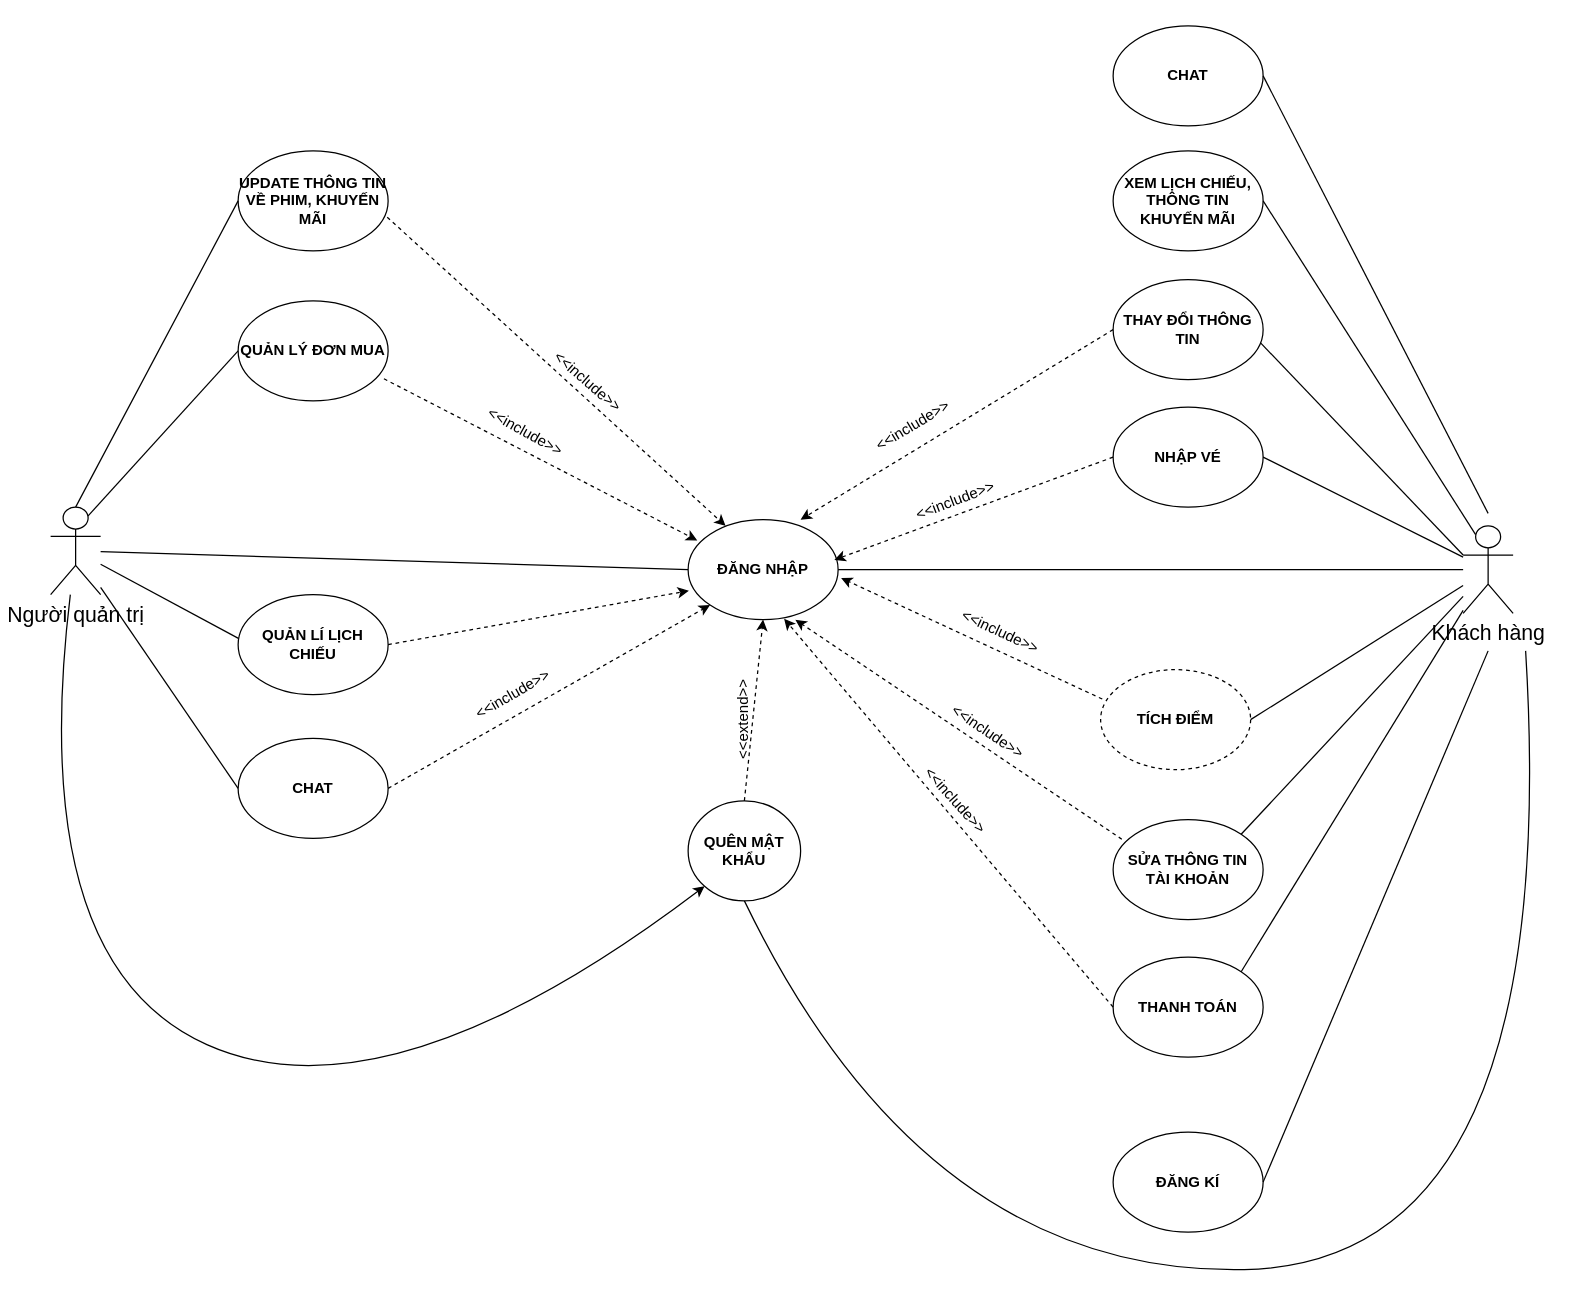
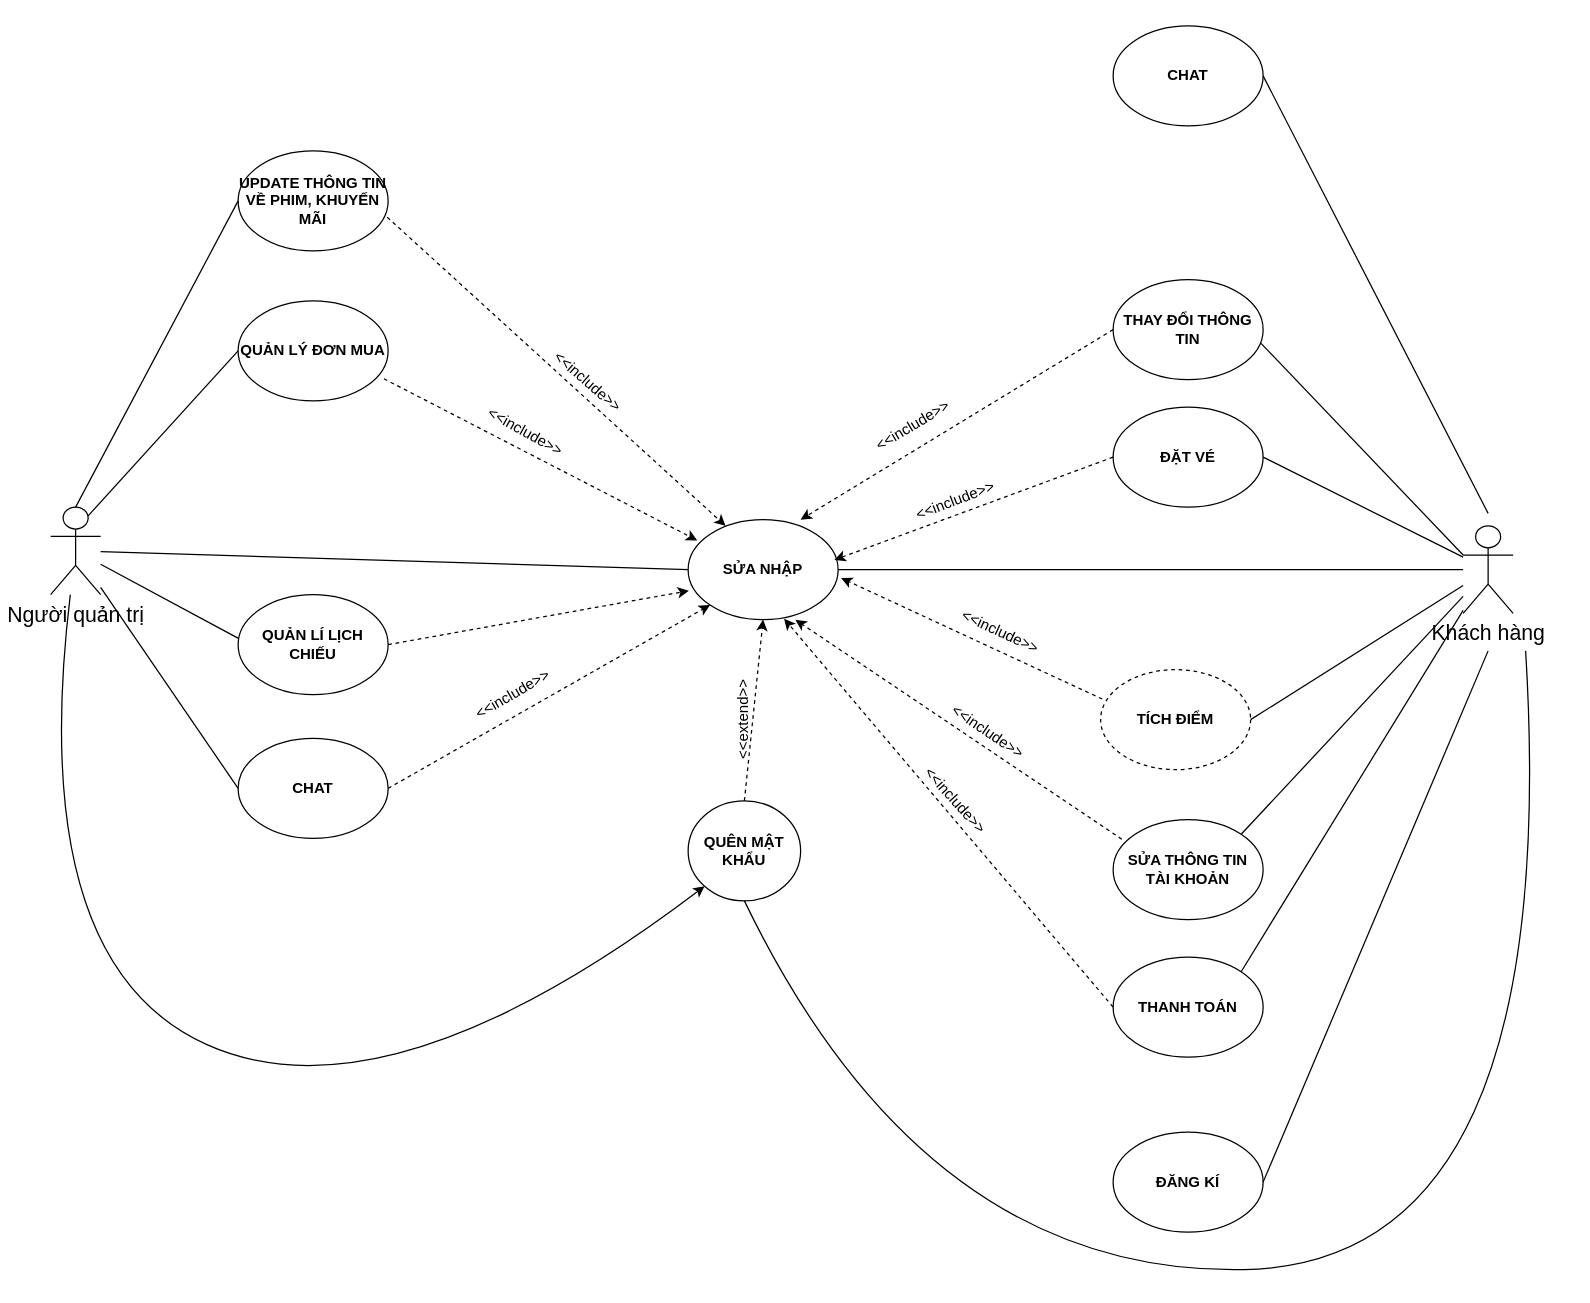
node "XEM LỊCH CHIẾU, THÔNG TIN KHUYẾN MÃI": removed
edge "XEM LỊCH CHIẾU, THÔNG TIN KHUYẾN MÃI" -- "Khách hàng": removed
node "NHẬP VÉ": label "NHẬP VÉ" -> "ĐẶT VÉ"
node "ĐĂNG NHẬP": label "ĐĂNG NHẬP" -> "SỬA NHẬP"
